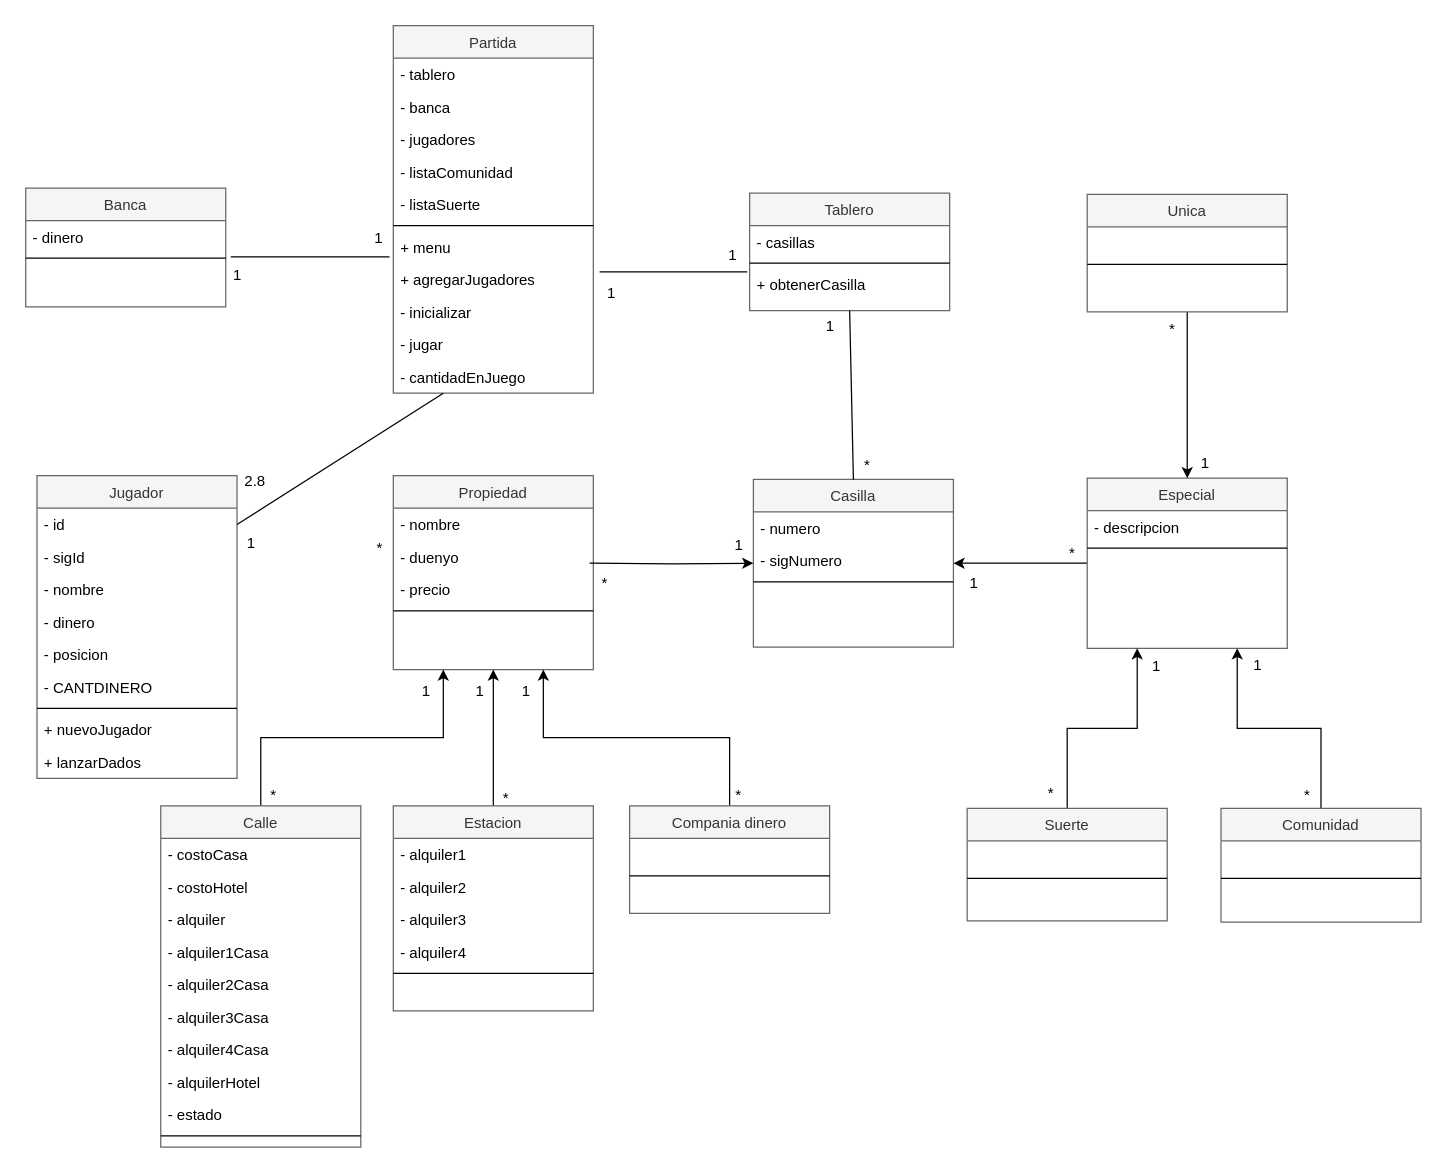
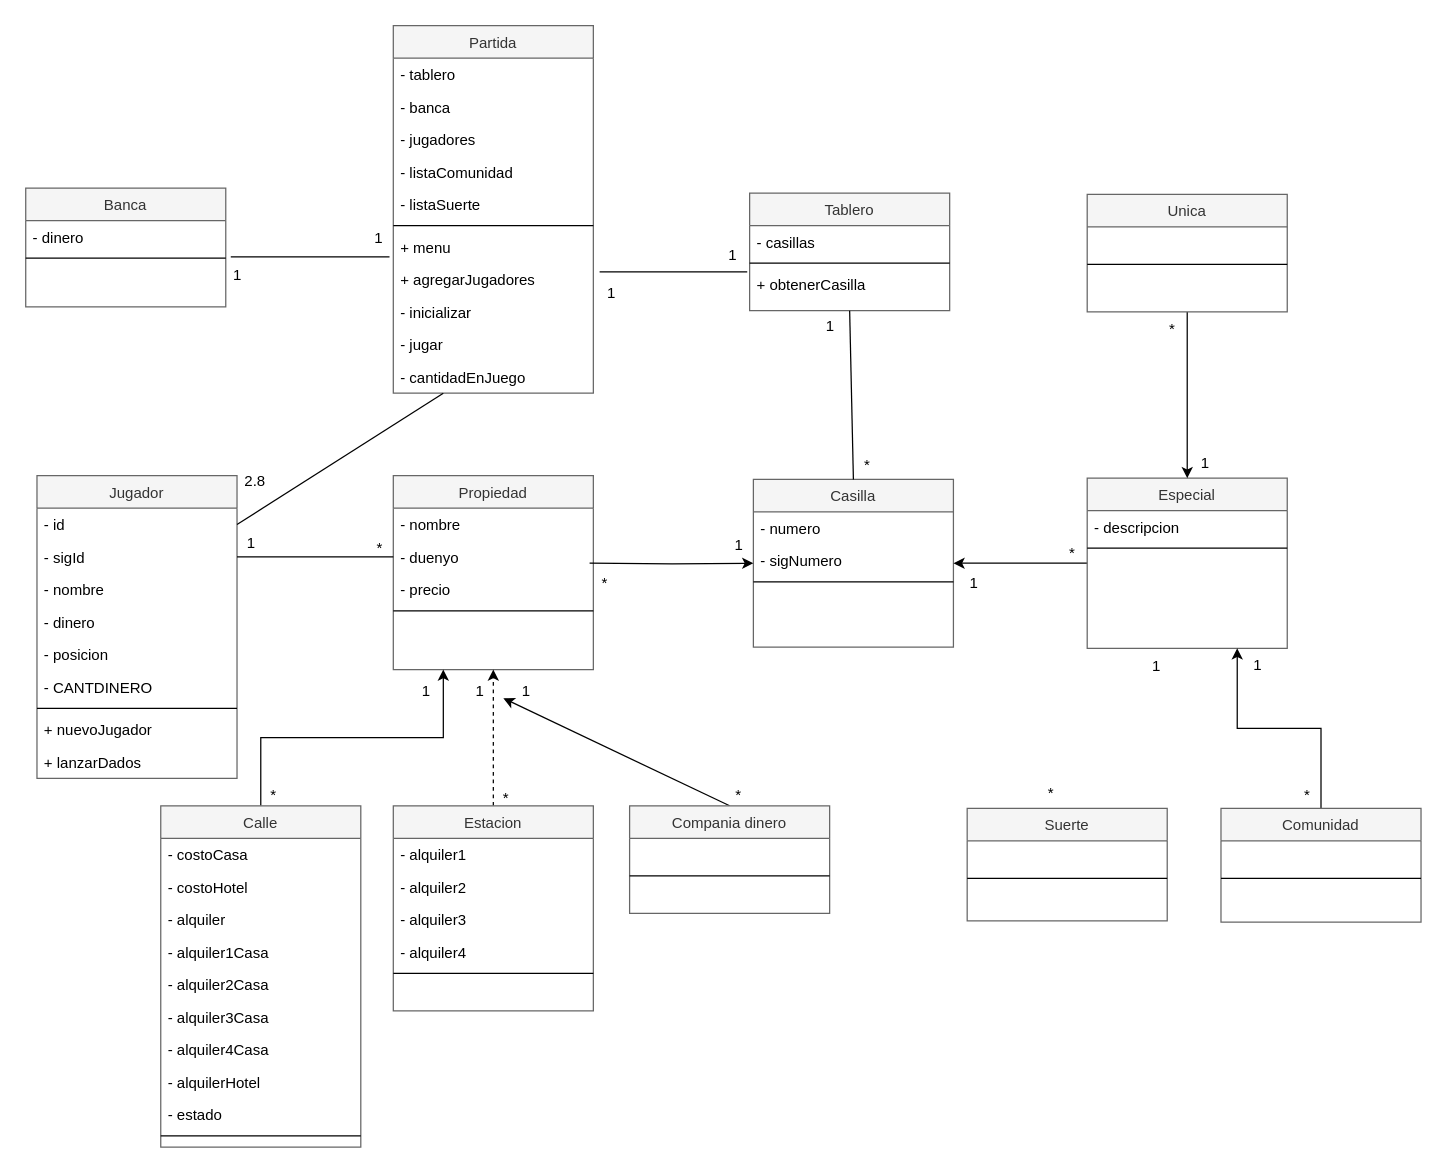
edge "- sigId" -- "- duenyo": added
edge "Suerte" -> "Especial": removed
edge "Compania dinero" -> "Propiedad": now "Compania dinero" -> "2.8"
edge "Estacion" -> "Propiedad": style solid -> dashed
